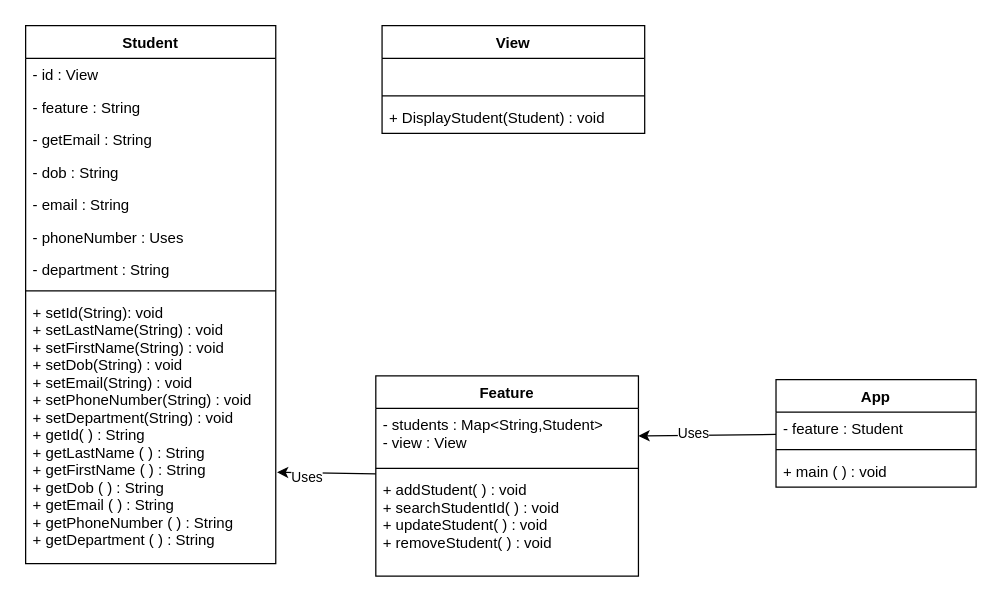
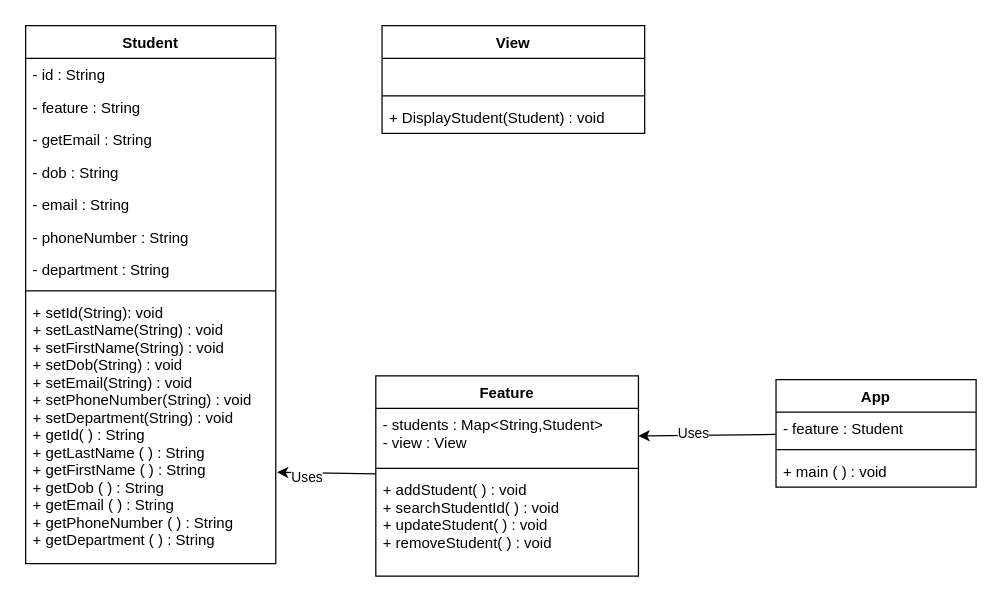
node "- id : View": label "- id : View" -> "- id : String"
node "- phoneNumber : Uses": label "- phoneNumber : Uses" -> "- phoneNumber : String"
